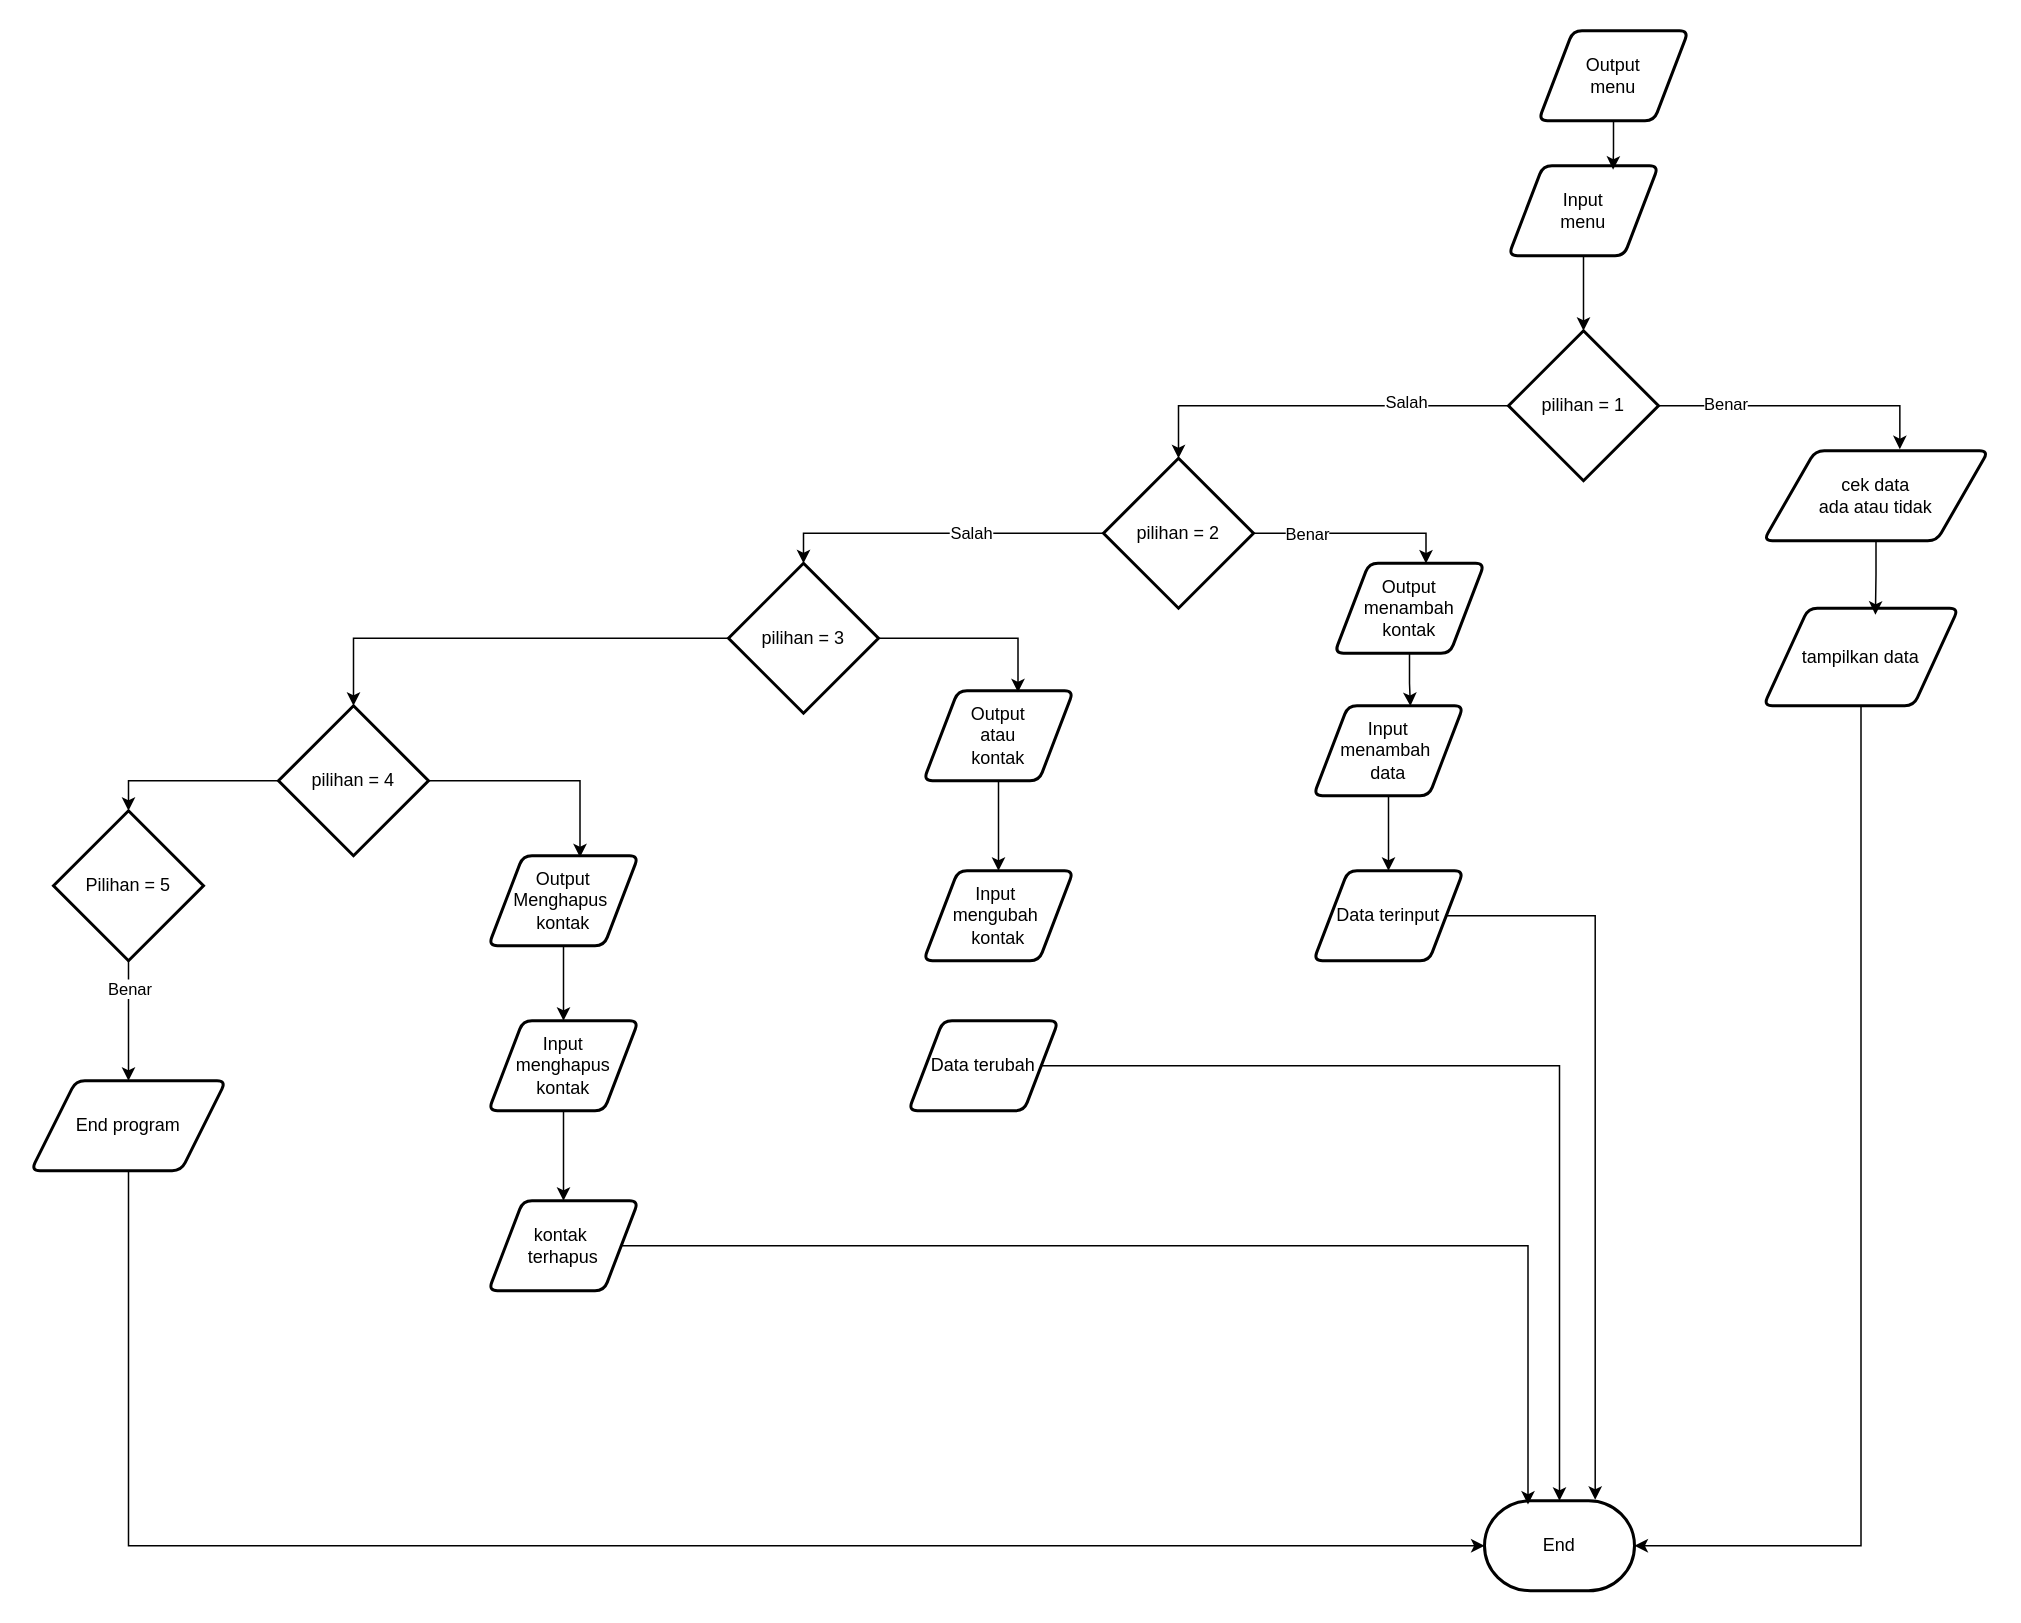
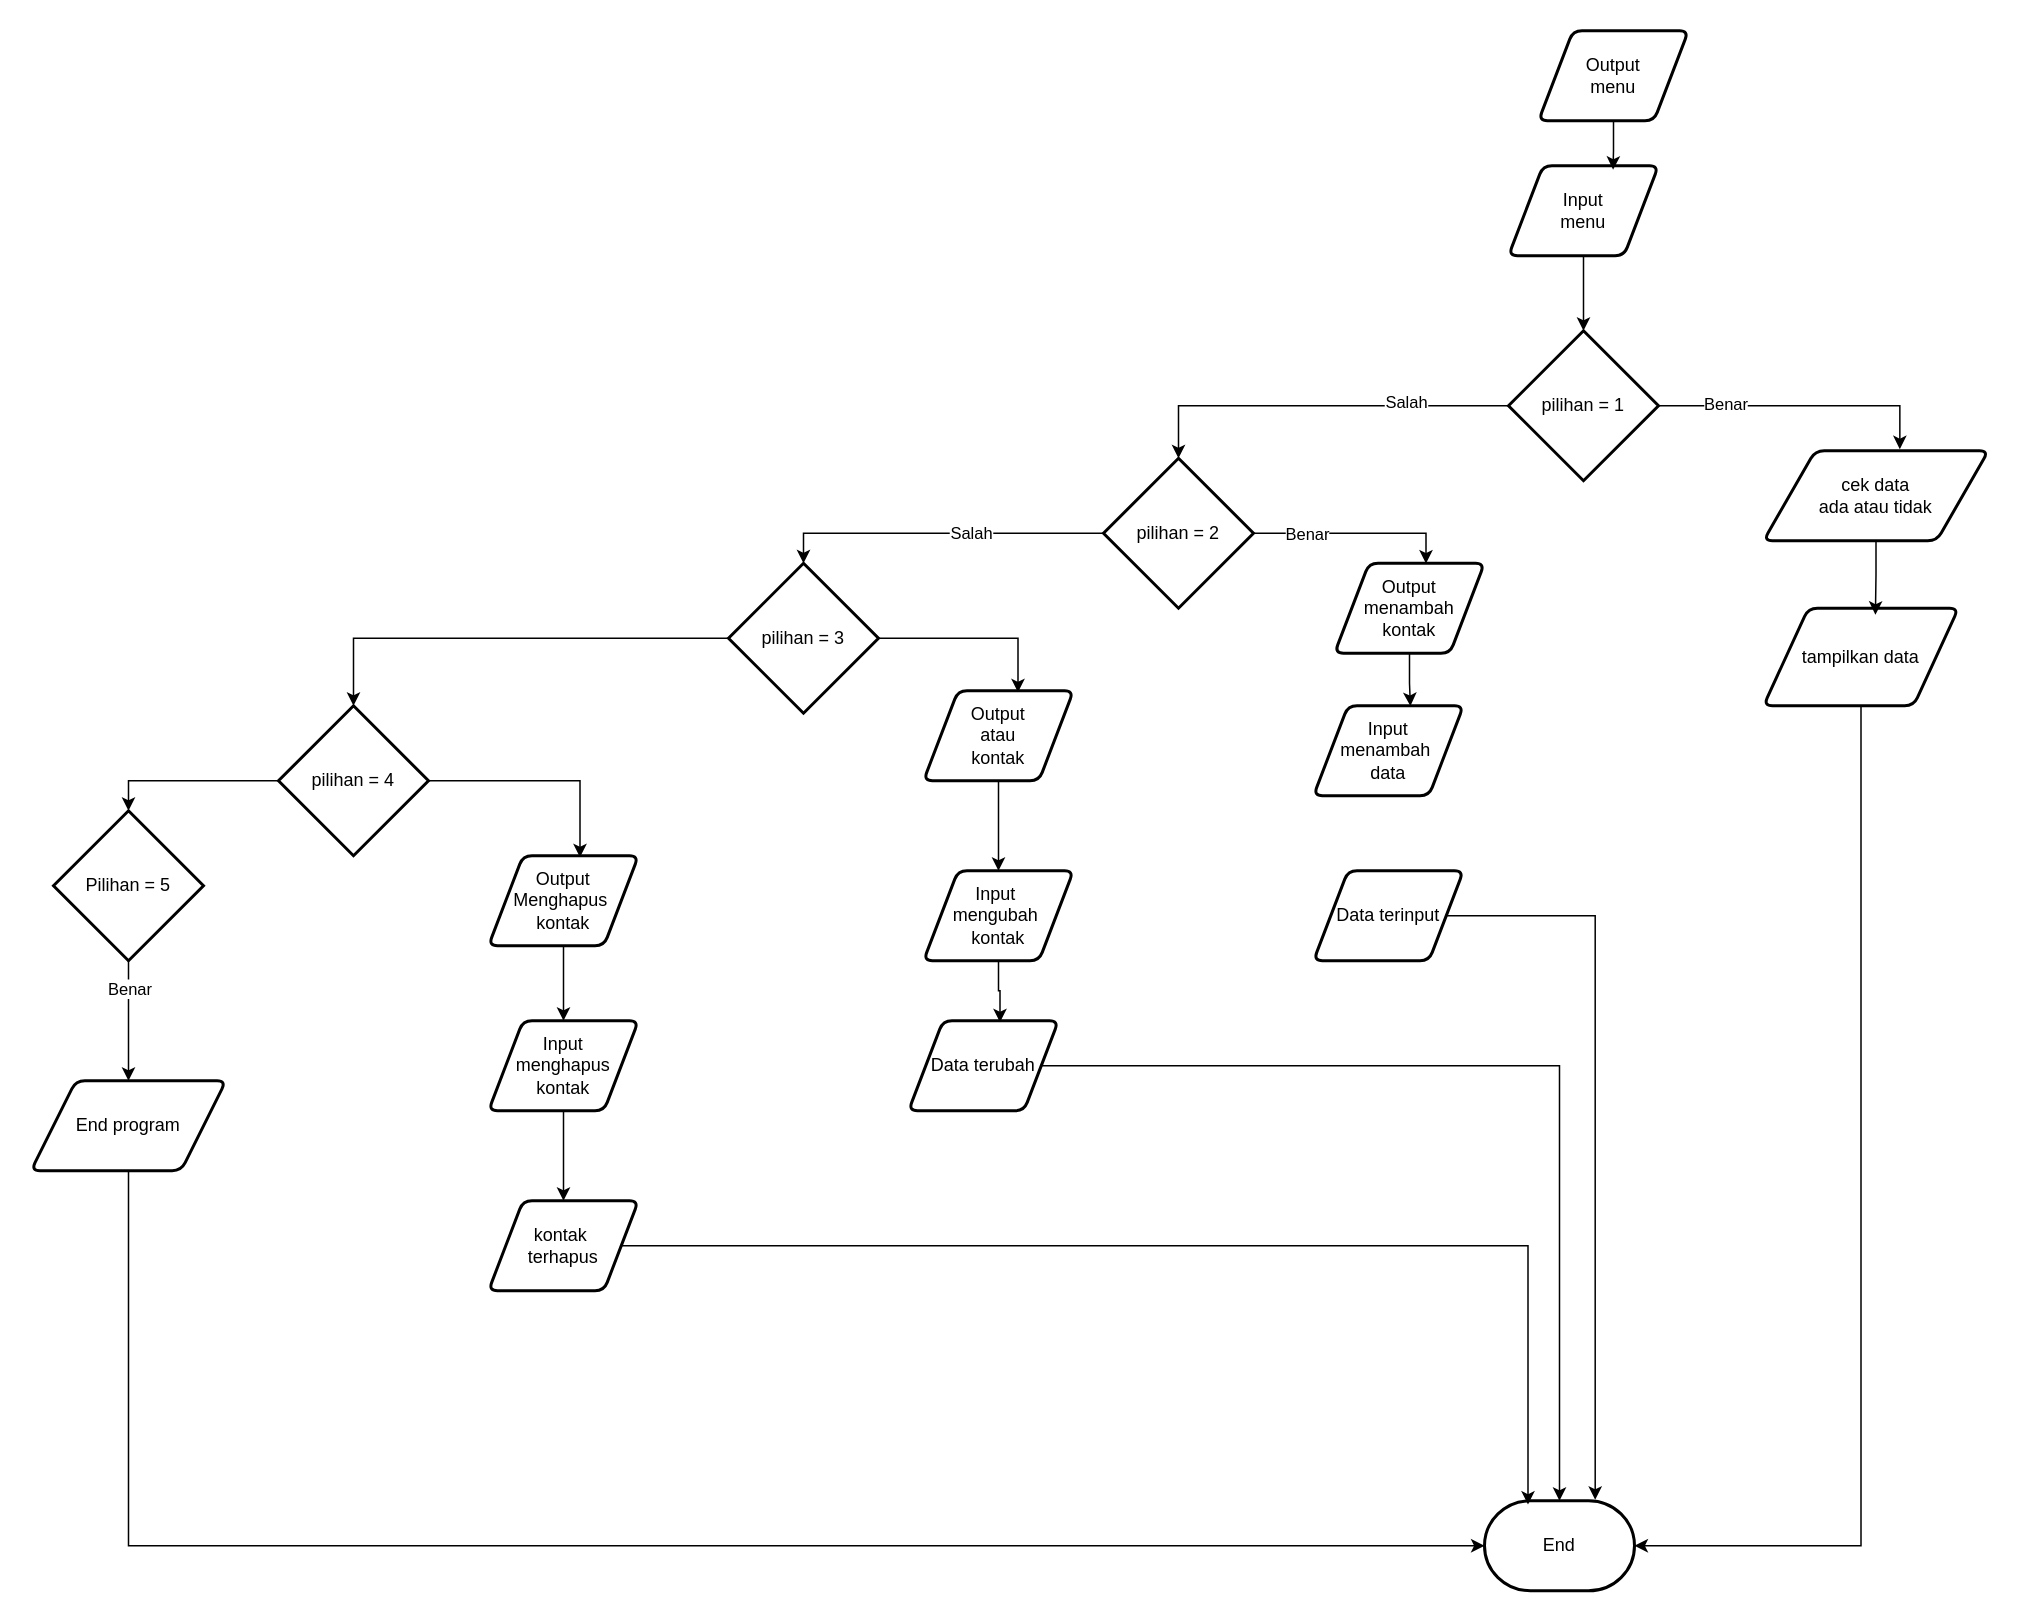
edge "Input menambah data" -> "Data terinput": removed
edge "Input mengubah kontak" -> "Data terubah": added
